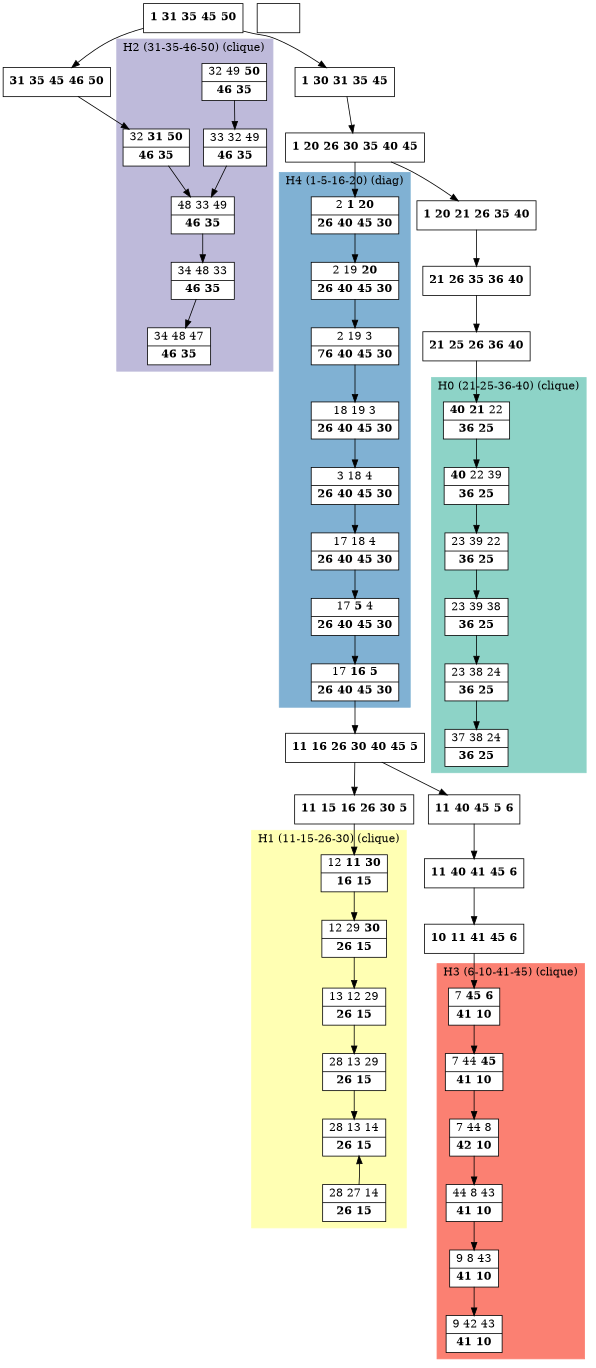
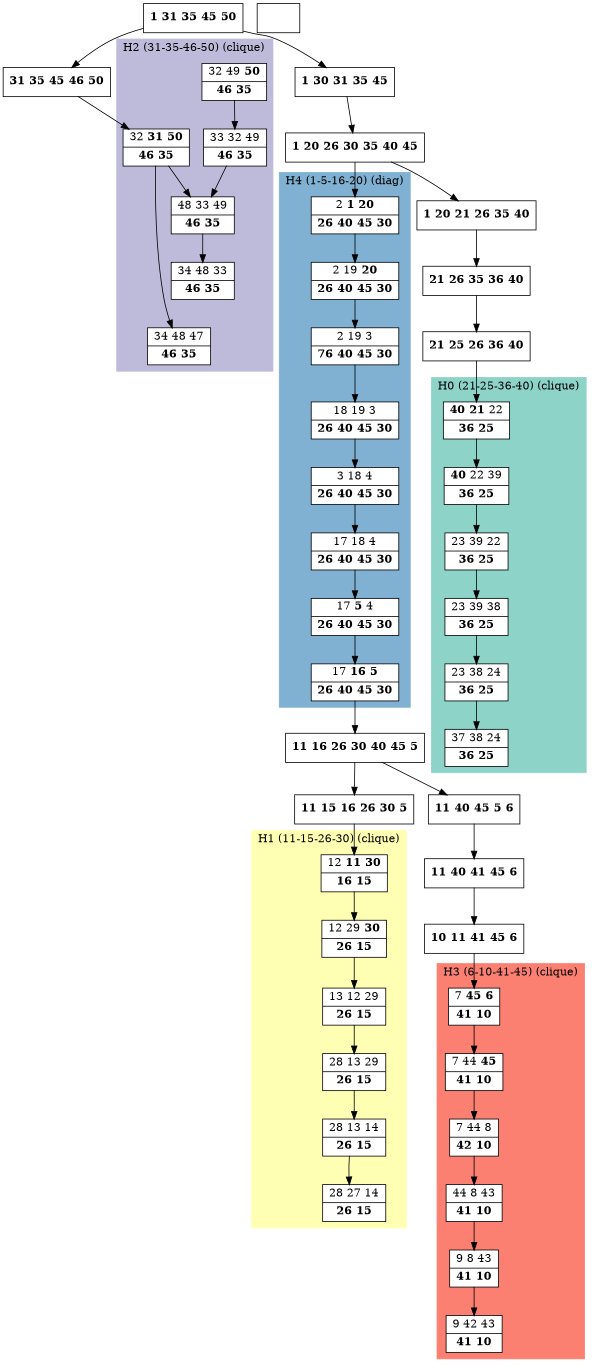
edge "34 48 33" -> "34 48 47": now "32" -> "34 48 47"
edge "28 27 14" -> "28 13 14": reversed
